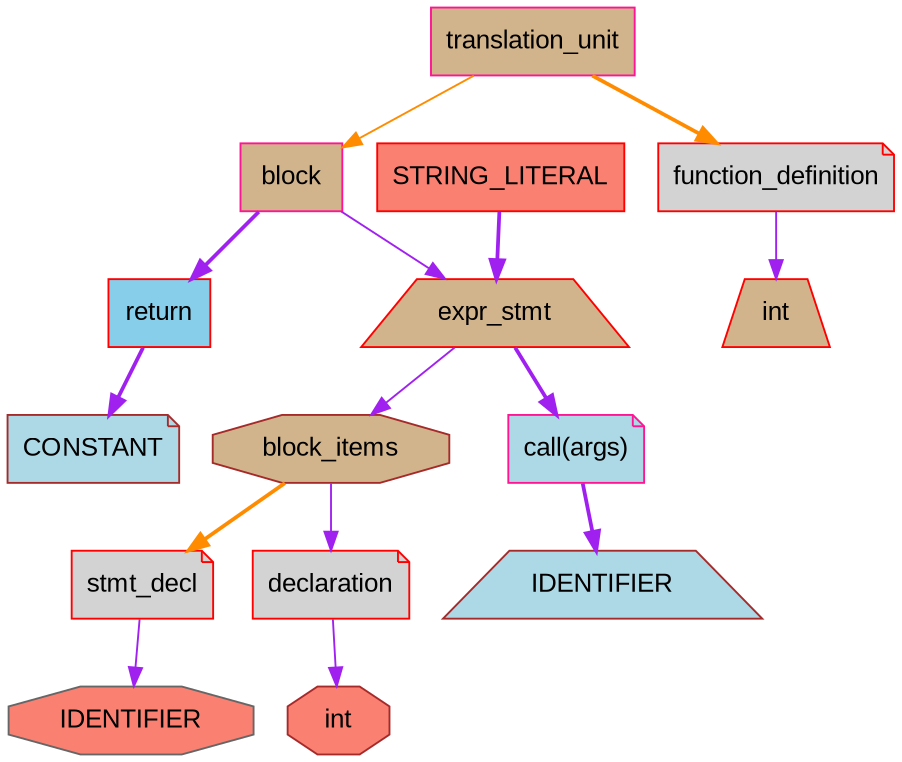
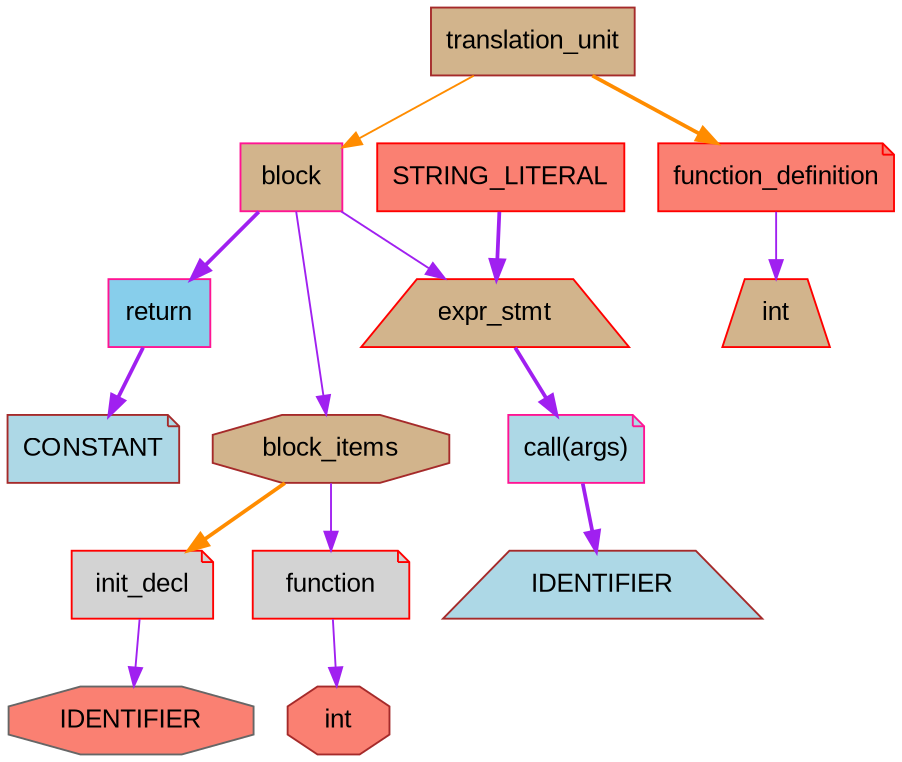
node "translation_unit": color deeppink -> brown
node "function_definition": fillcolor lightgrey -> salmon
node "return": color red -> deeppink
edge "expr_stmt" -> "block_items": now "block" -> "block_items"
node "stmt_decl": label "stmt_decl" -> "init_decl"
node "declaration": label "declaration" -> "function"
